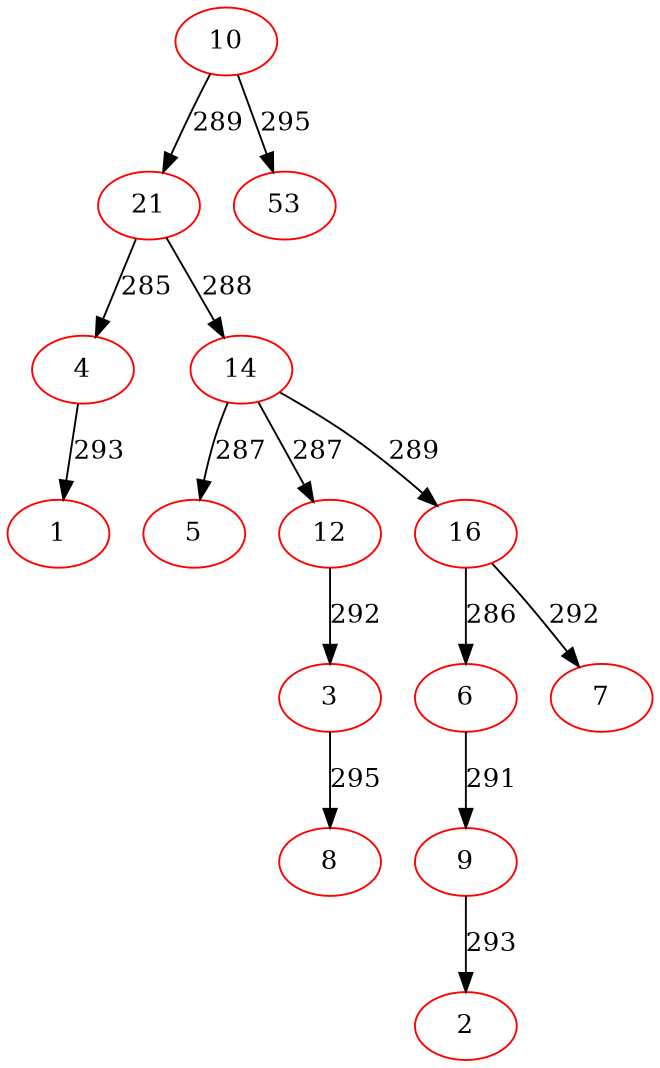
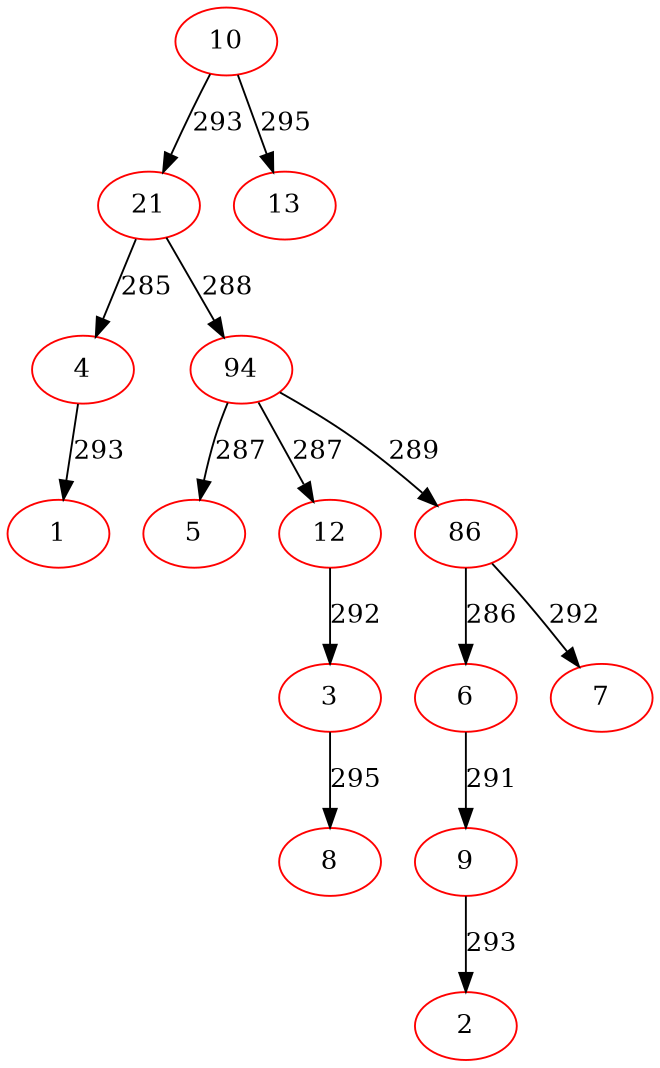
edge "10" -> "21": label "289" -> "293"
node "53": label "53" -> "13"
node "14": label "14" -> "94"
node "16": label "16" -> "86"
